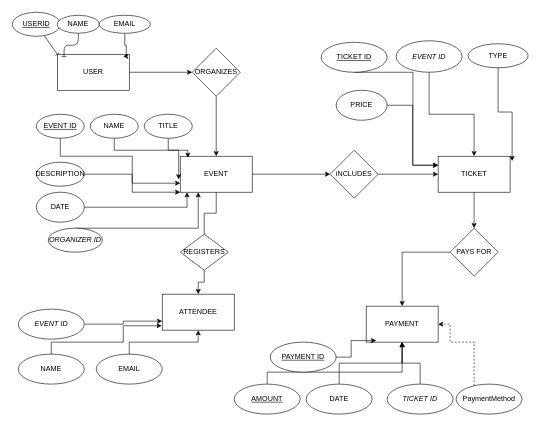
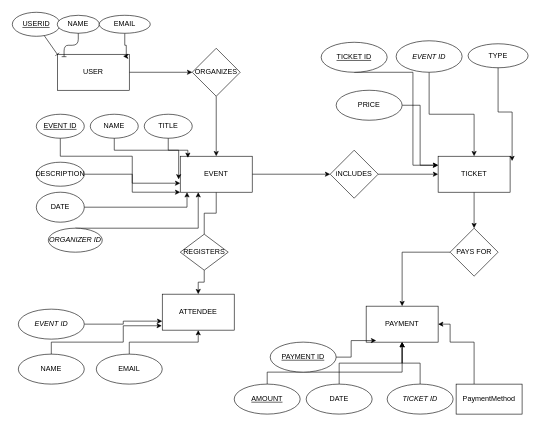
node "PRICE": size 51x30 -> 66x30
edge "PaymentMethod" -> "PAYMENT": style dashed -> solid
node "PaymentMethod": shape ellipse -> rectangle
